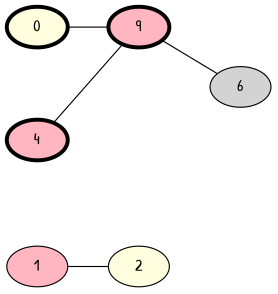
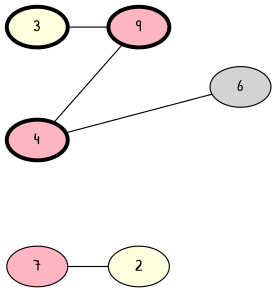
node "0": label "0" -> "3"
edge "9" -- "6": now "4" -- "6"
node "1": label "1" -> "7"
